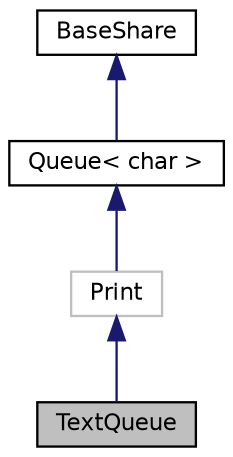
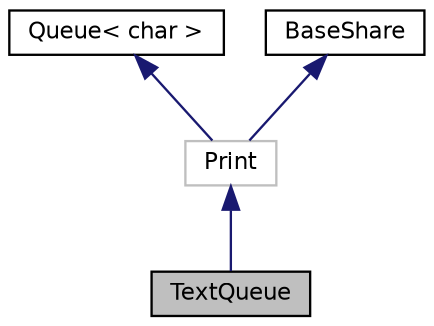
edge "Queue< char >" -> "BaseShare": now "Print" -> "BaseShare"
